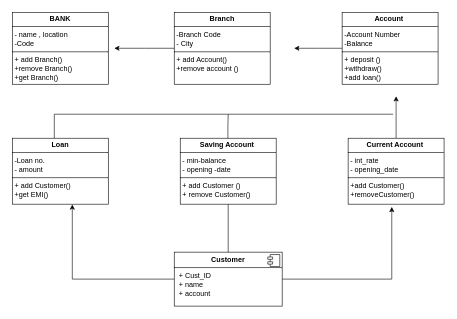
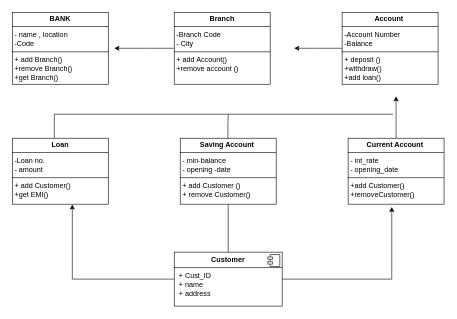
node "Customer + Cust_ID + name + account": label "Customer + Cust_ID + name + account" -> "Customer + Cust_ID + name + address"
